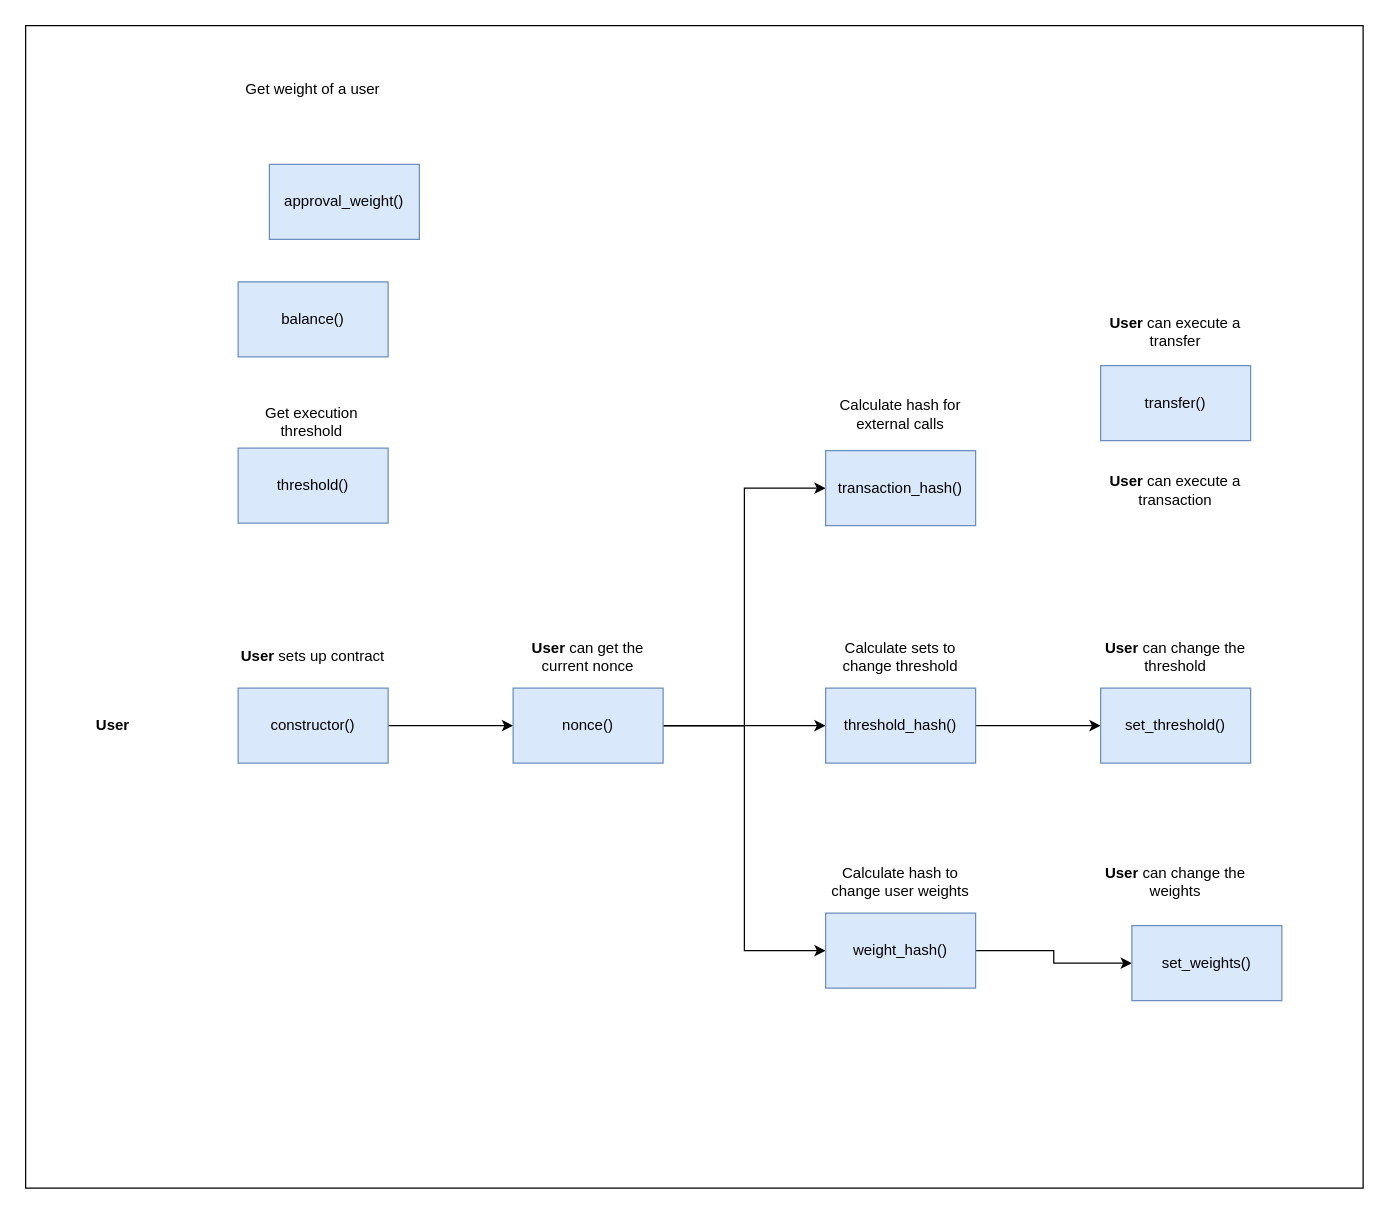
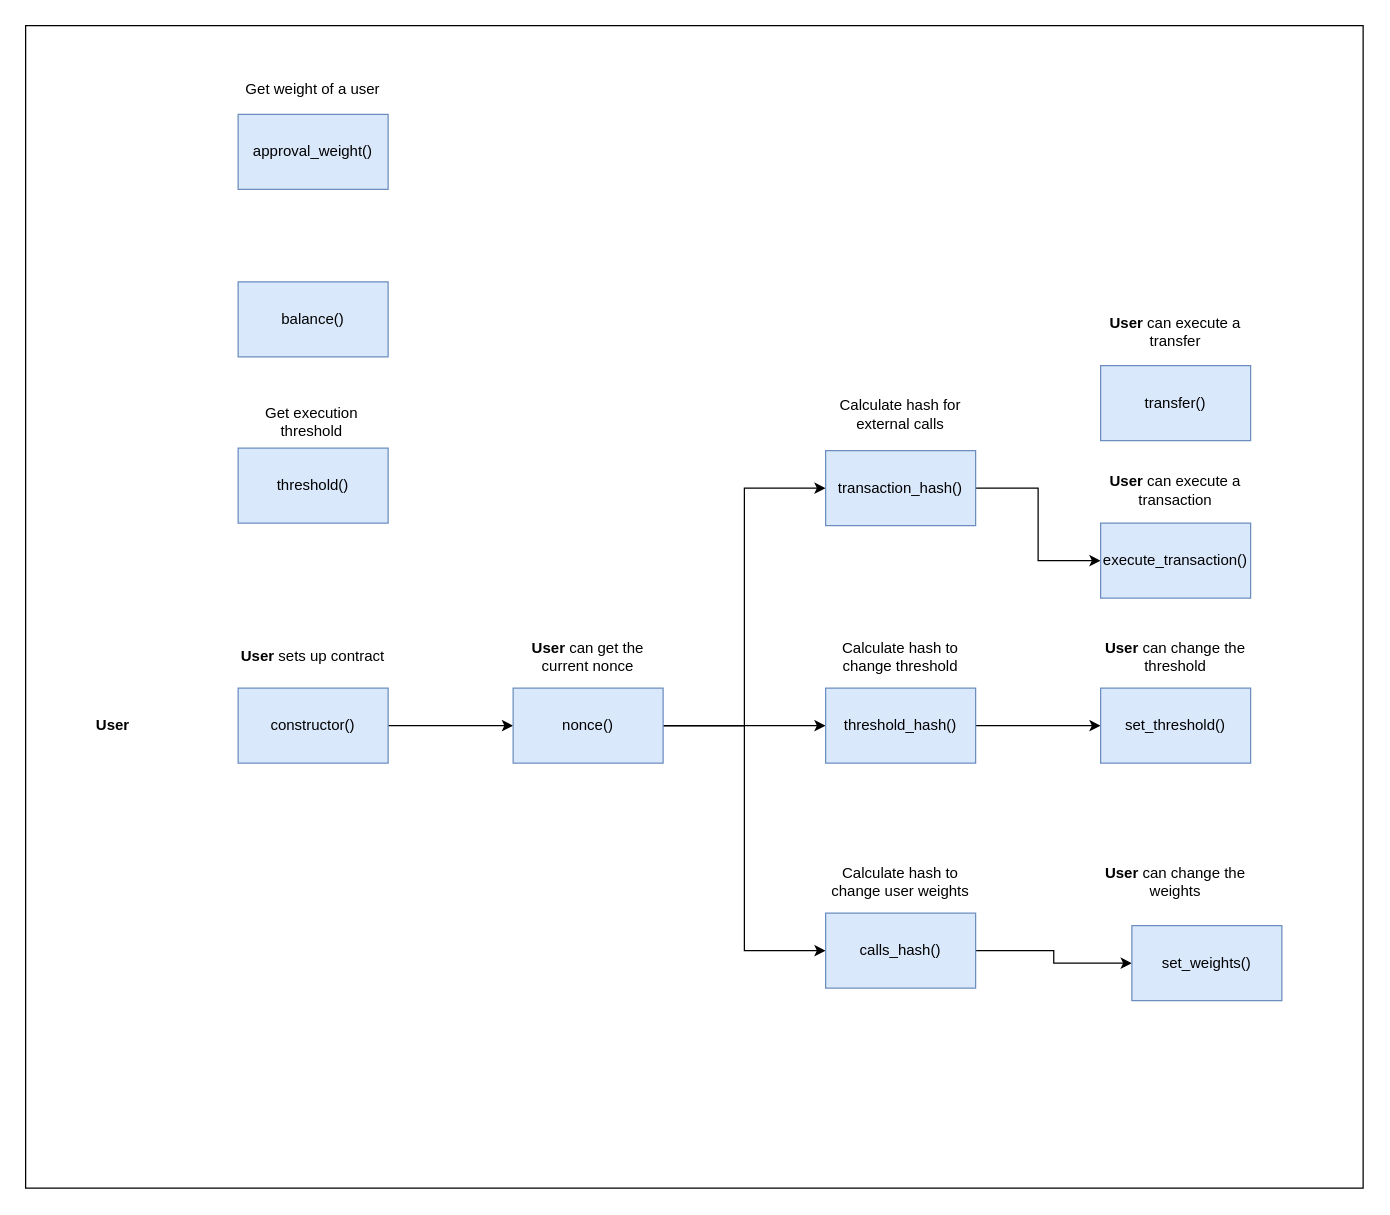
node "approval_weight()": moved (344, 202) -> (313, 152)
edge "transaction_hash()" -> "execute_transaction()": added
node "execute_transaction()": added
node "Calculate sets to change threshold": label "Calculate sets to change threshold" -> "Calculate hash to change threshold"
node "weight_hash()": label "weight_hash()" -> "calls_hash()"
